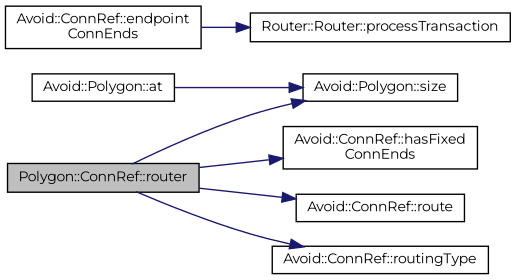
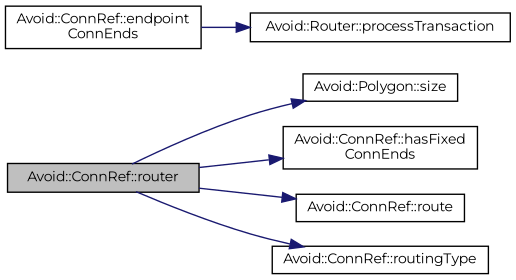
node "Router::Router::processTransaction": label "Router::Router::processTransaction" -> "Avoid::Router::processTransaction"
node "Avoid::Polygon::at": removed
node "Polygon::ConnRef::router": label "Polygon::ConnRef::router" -> "Avoid::ConnRef::router"
